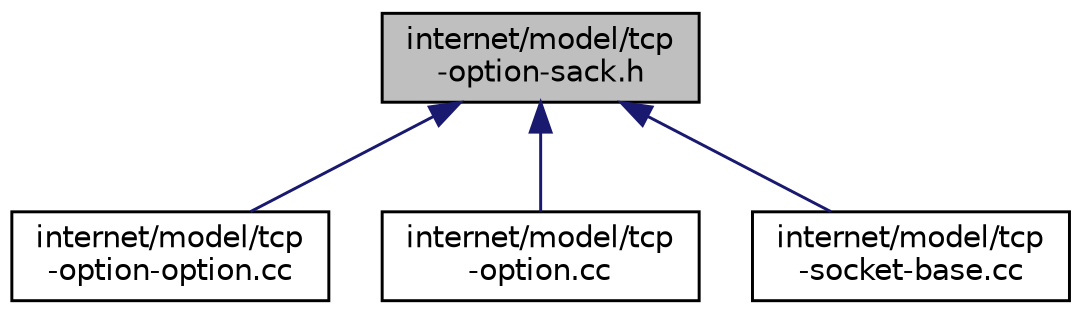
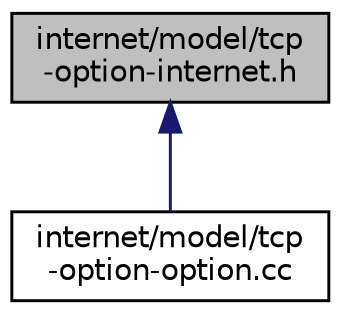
node "internet/model/tcp -option-sack.h": label "internet/model/tcp -option-sack.h" -> "internet/model/tcp -option-internet.h"
node "internet/model/tcp -option.cc": removed
node "internet/model/tcp -socket-base.cc": removed
